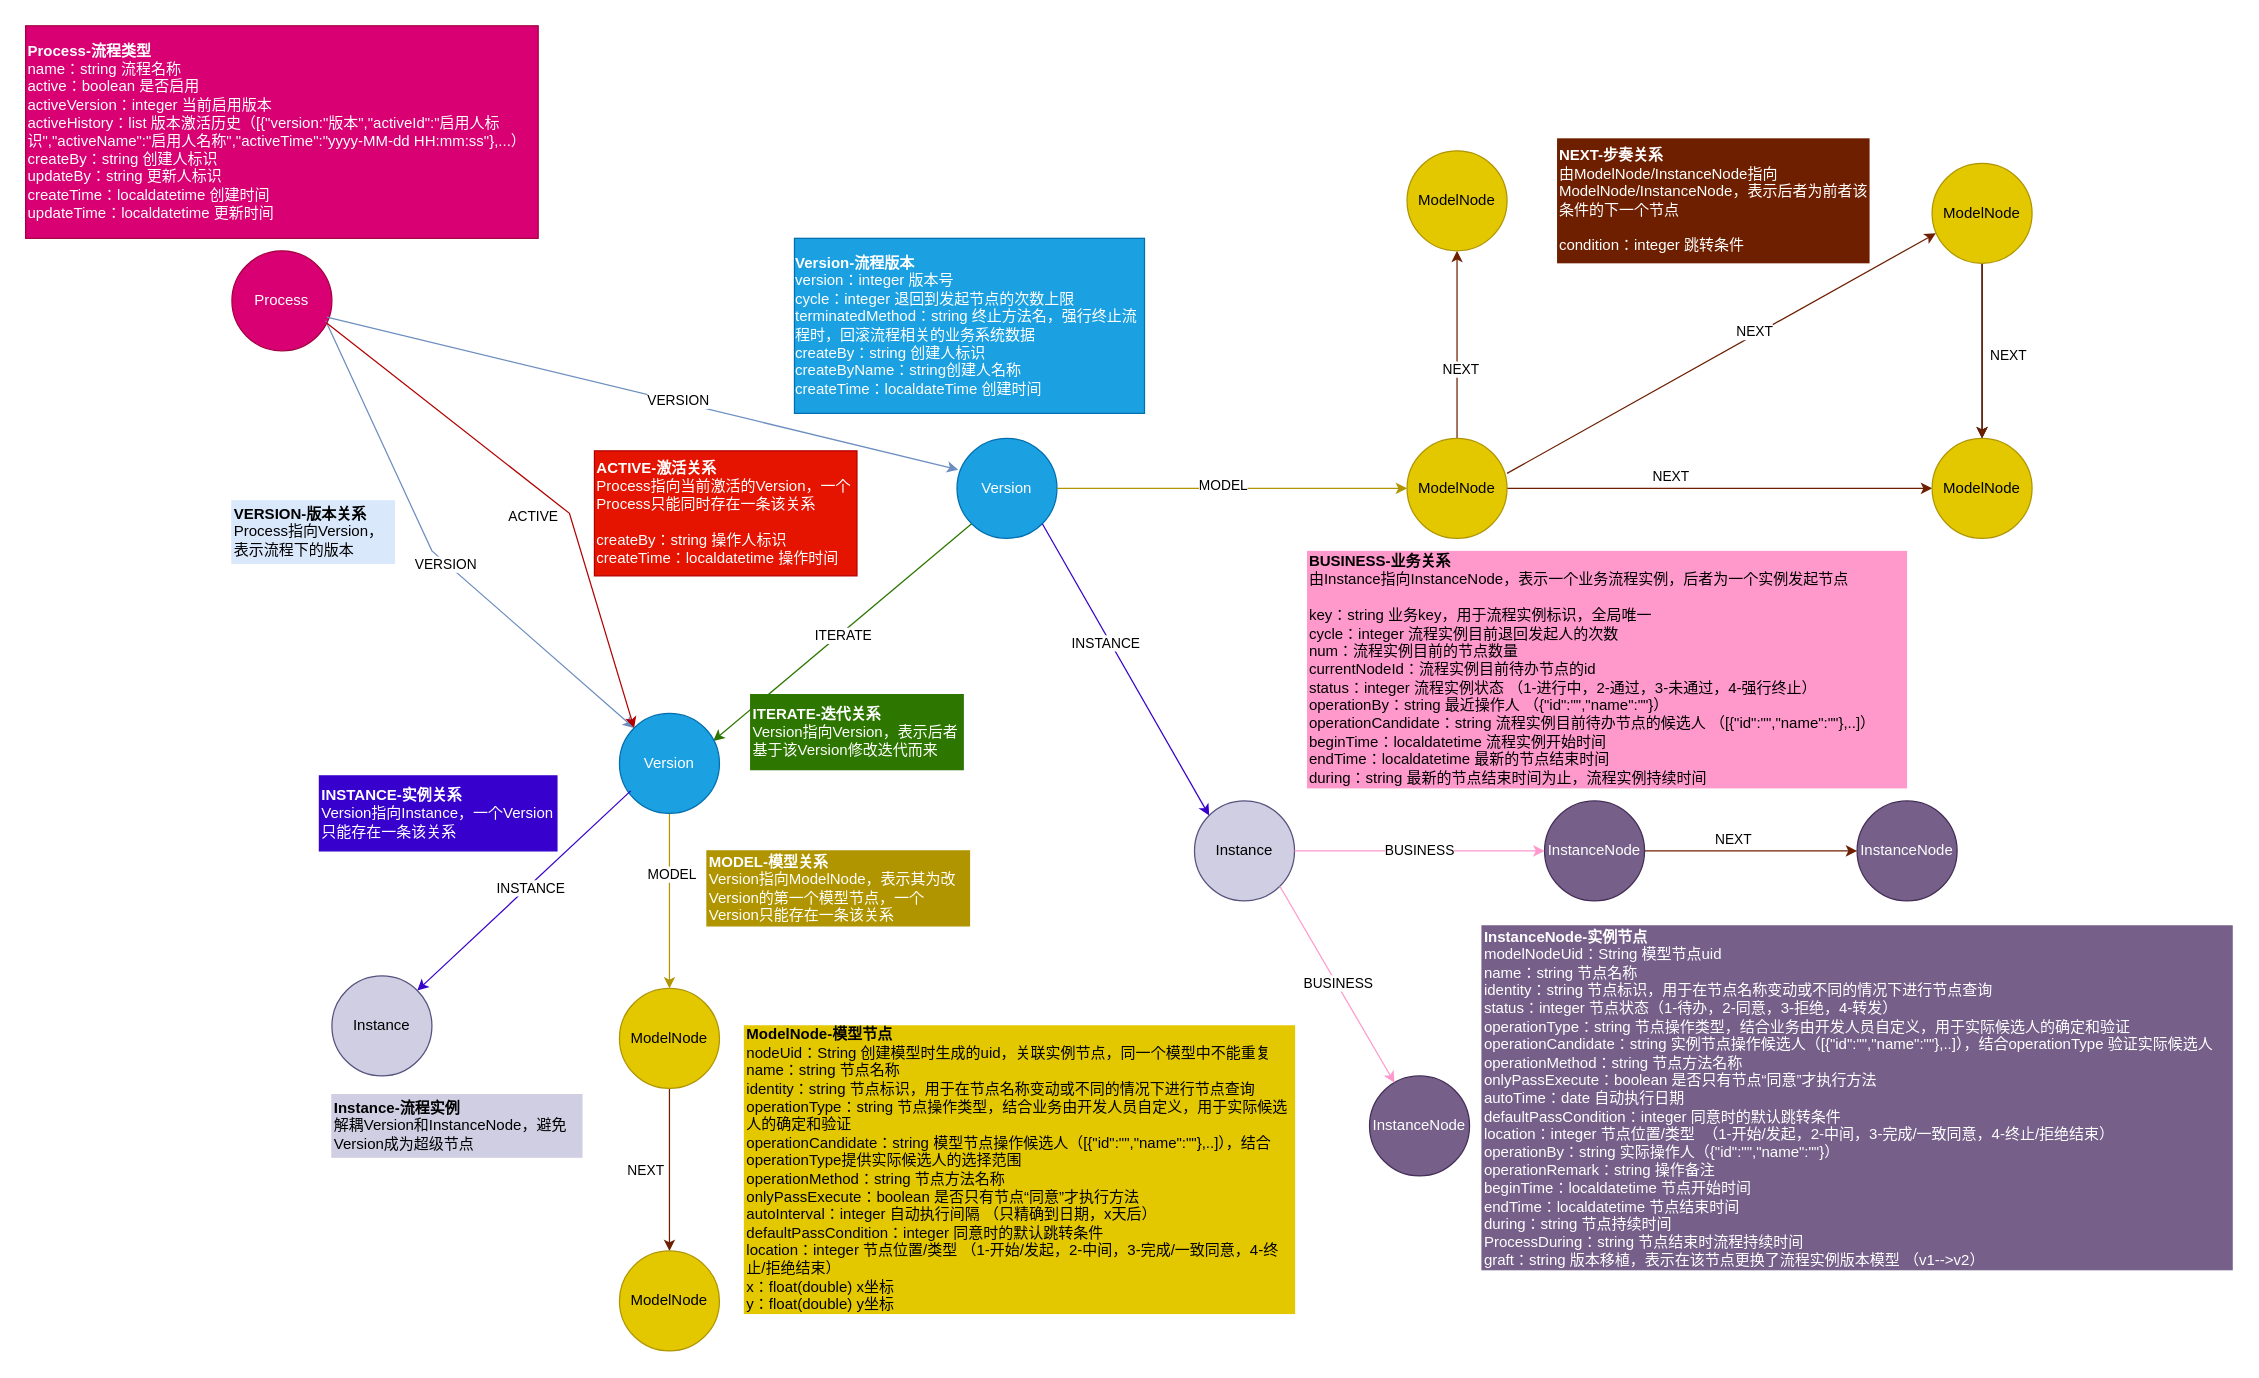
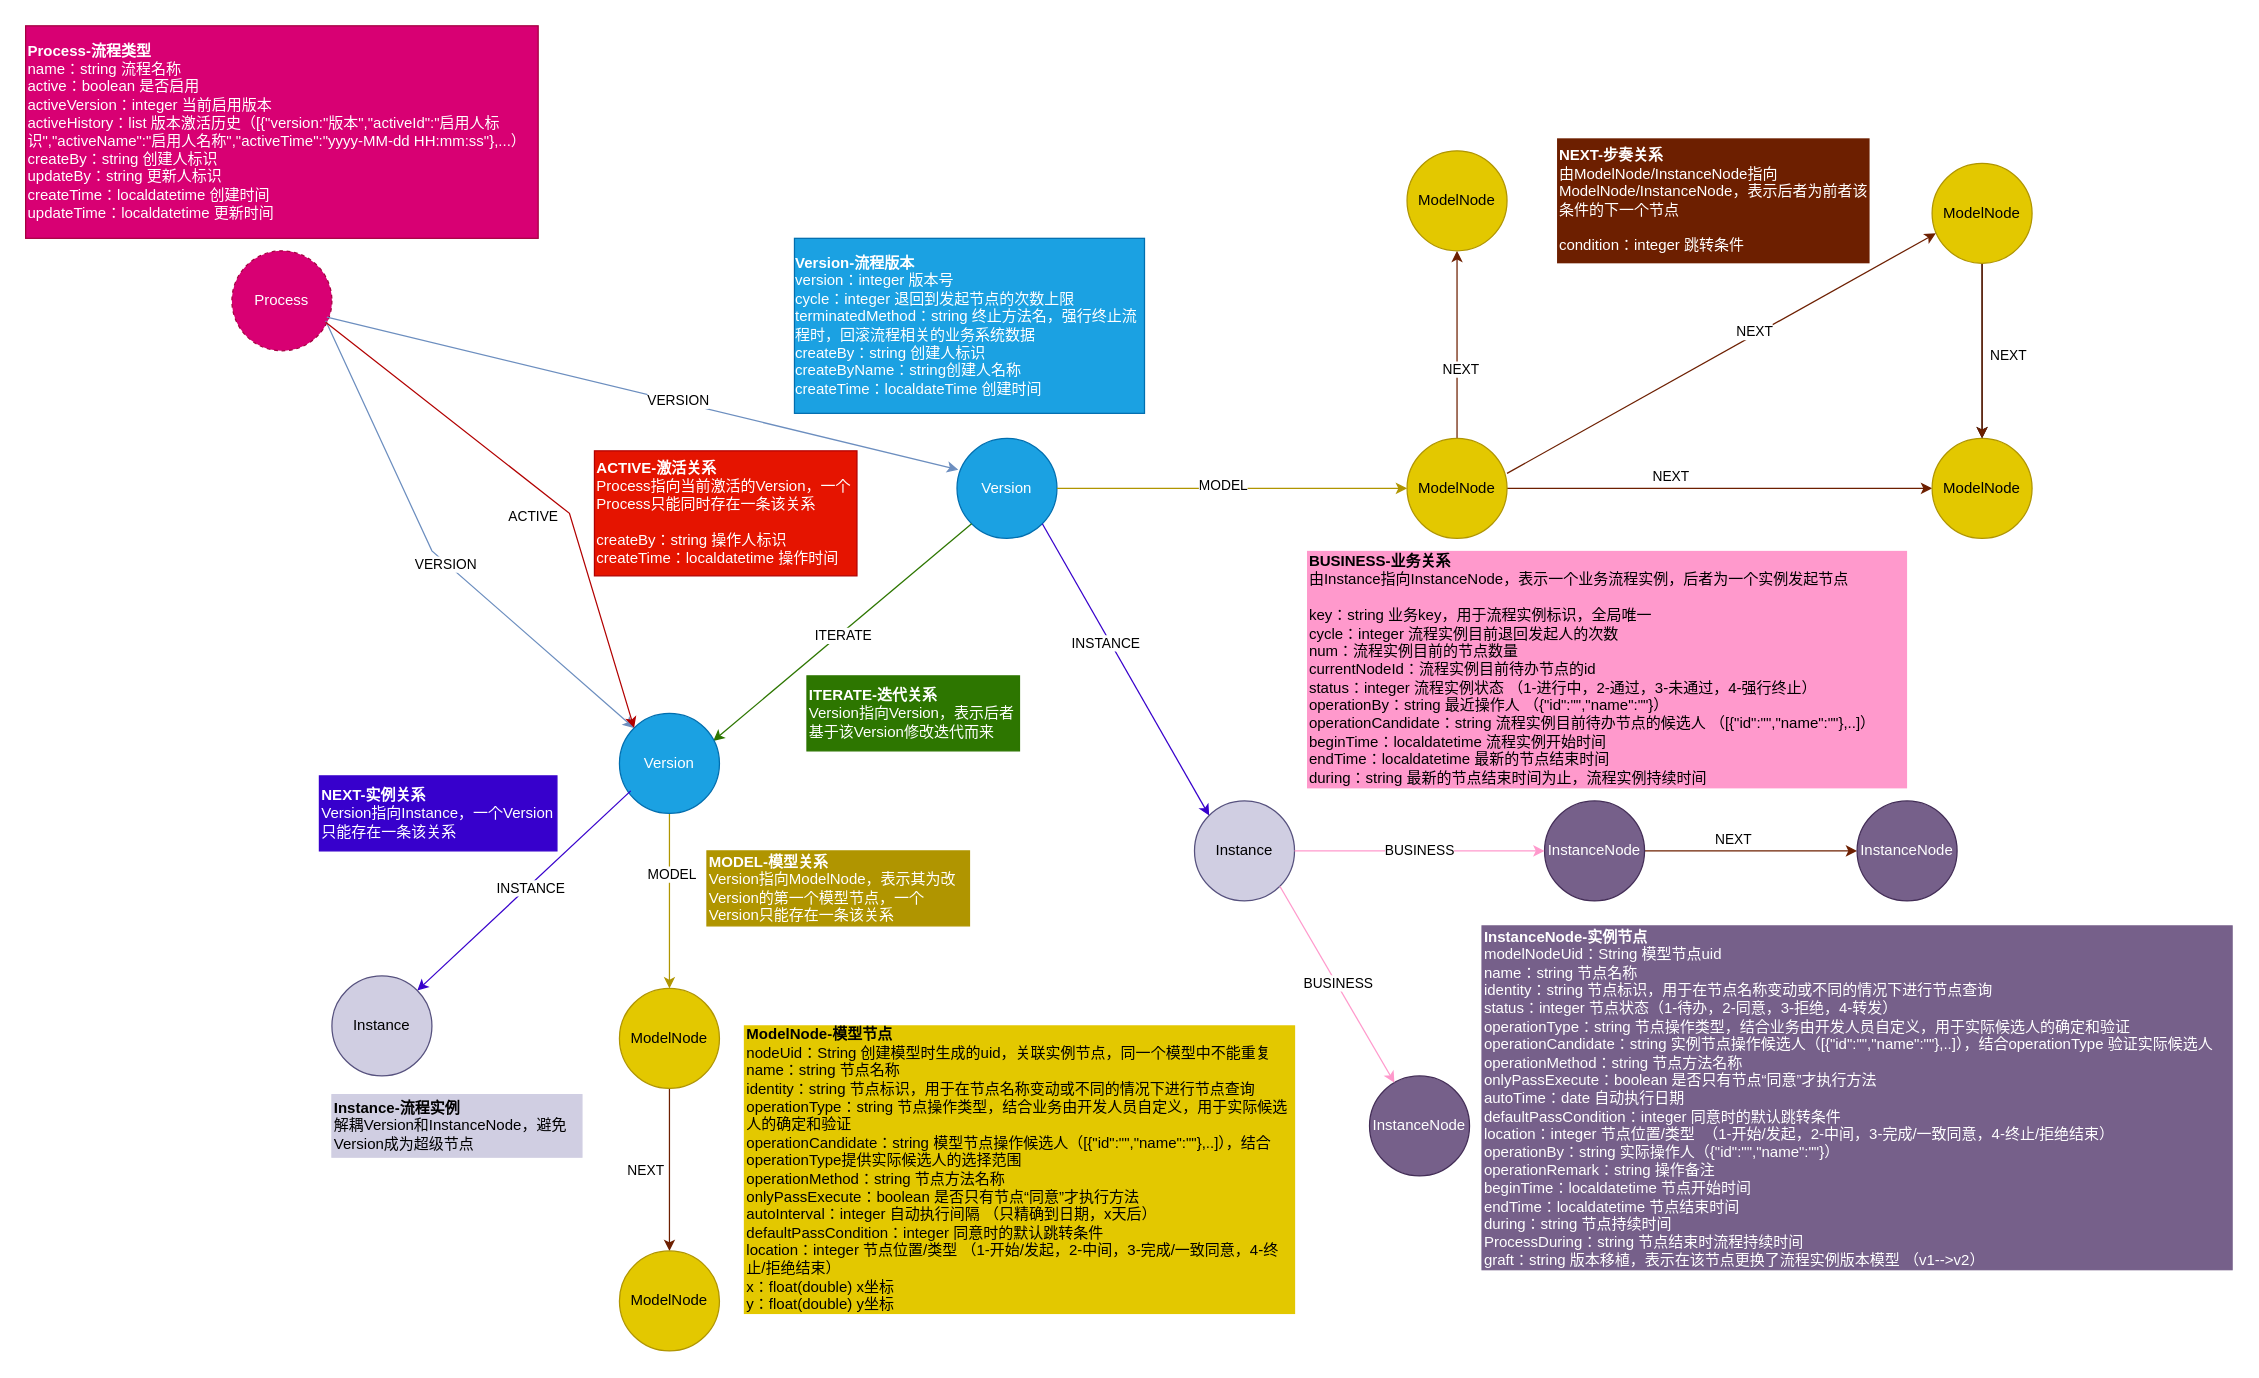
node "Process": style solid -> dashed
node "VERSION-版本关系 Process指向Version，表示流程下的版本": removed
node "ITERATE-迭代关系 Version指向Version，表示后者基于该Version修改迭代而来": moved (857, 732) -> (913, 713)
node "INSTANCE-实例关系 Version指向Instance，一个Version只能存在一条该关系": label "INSTANCE-实例关系 Version指向Instance，一个Version只能存在一条该关系" -> "NEXT-实例关系 Version指向Instance，一个Version只能存在一条该关系"
